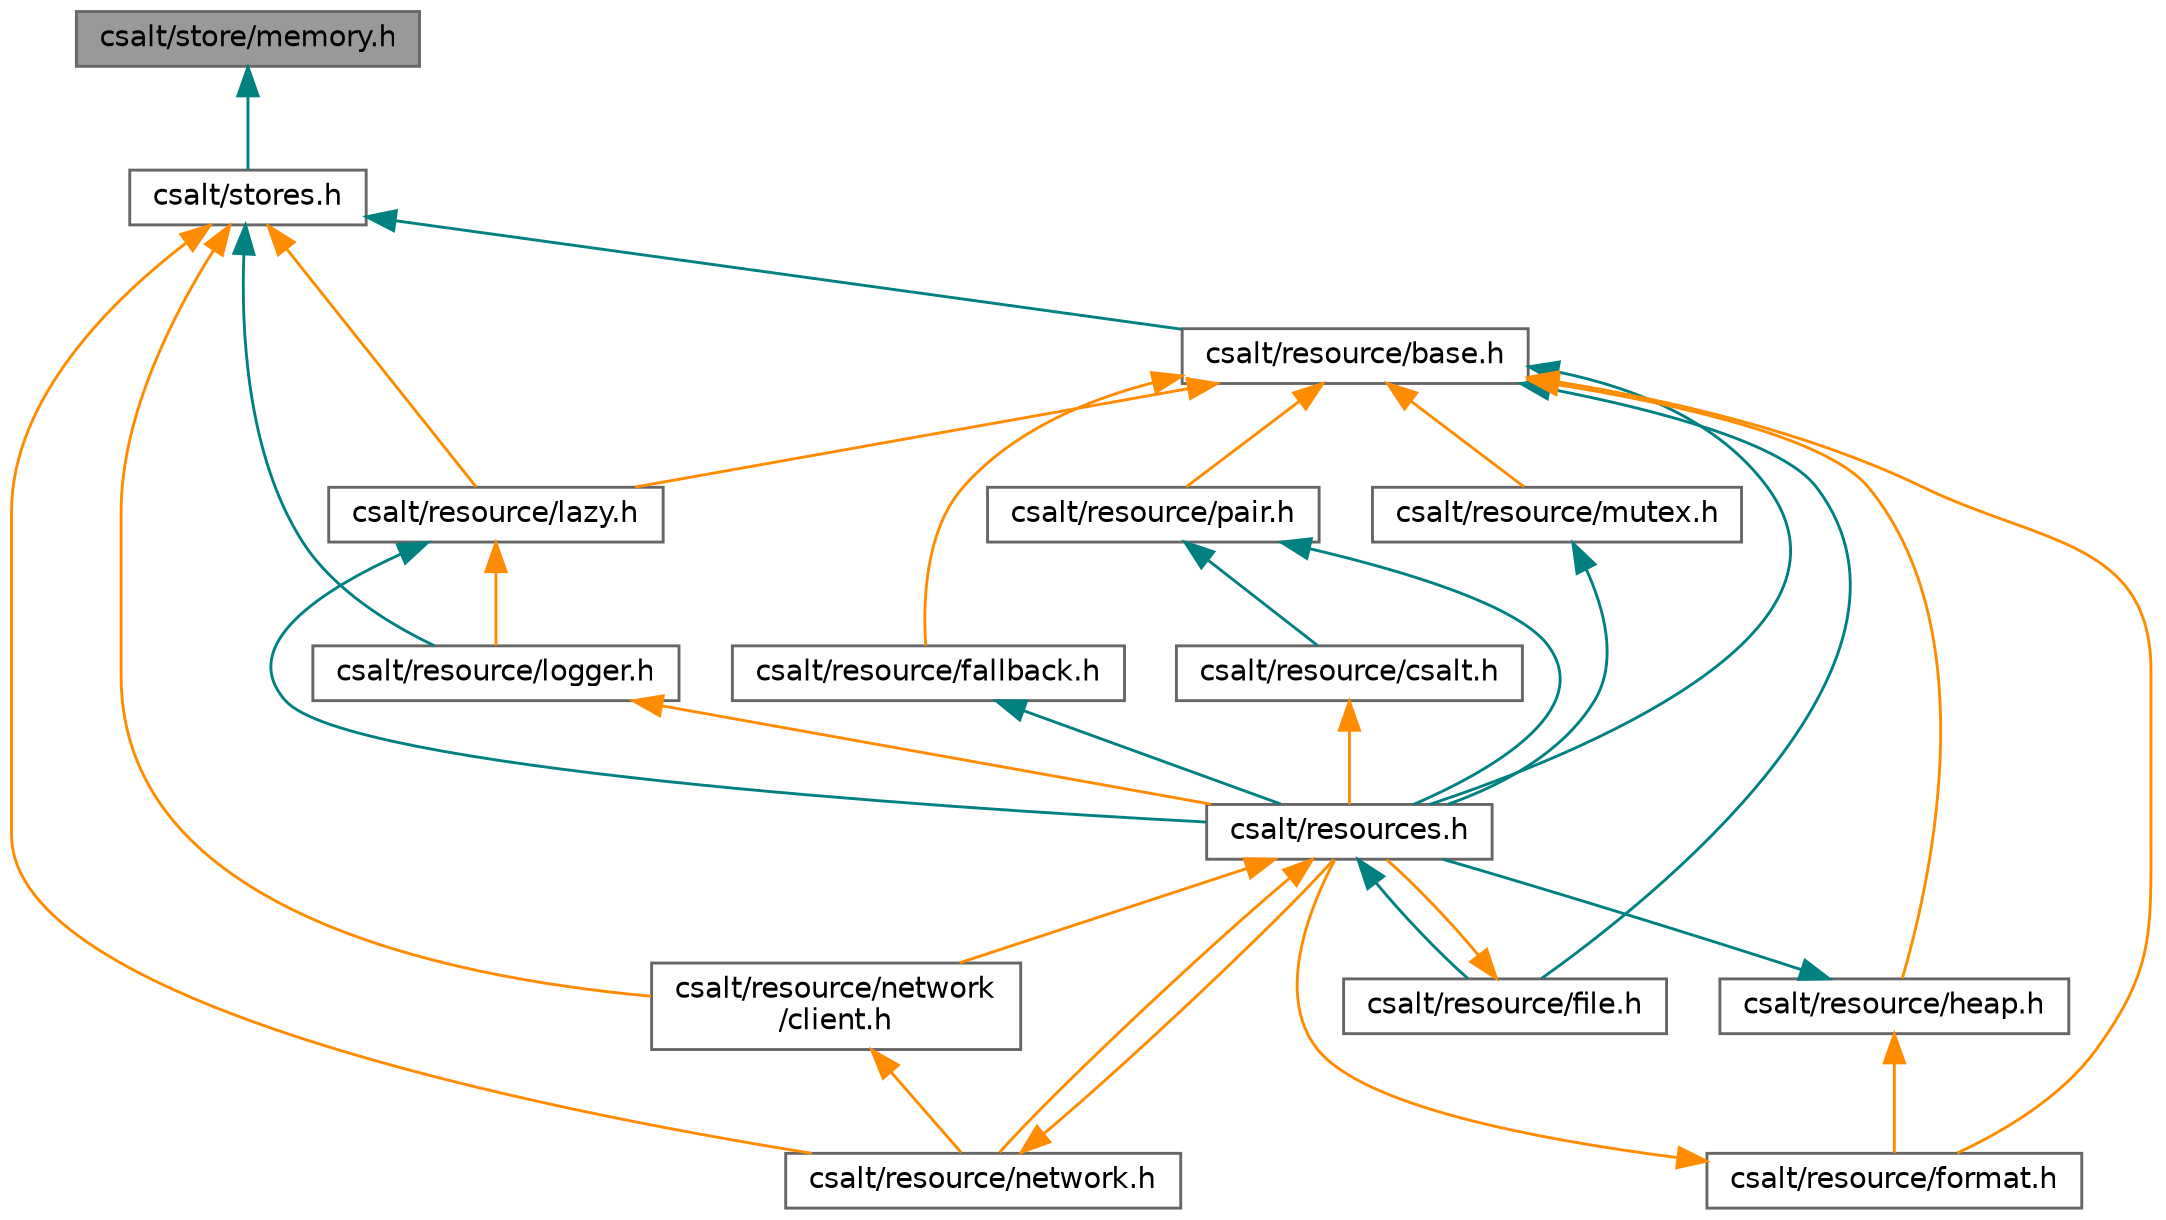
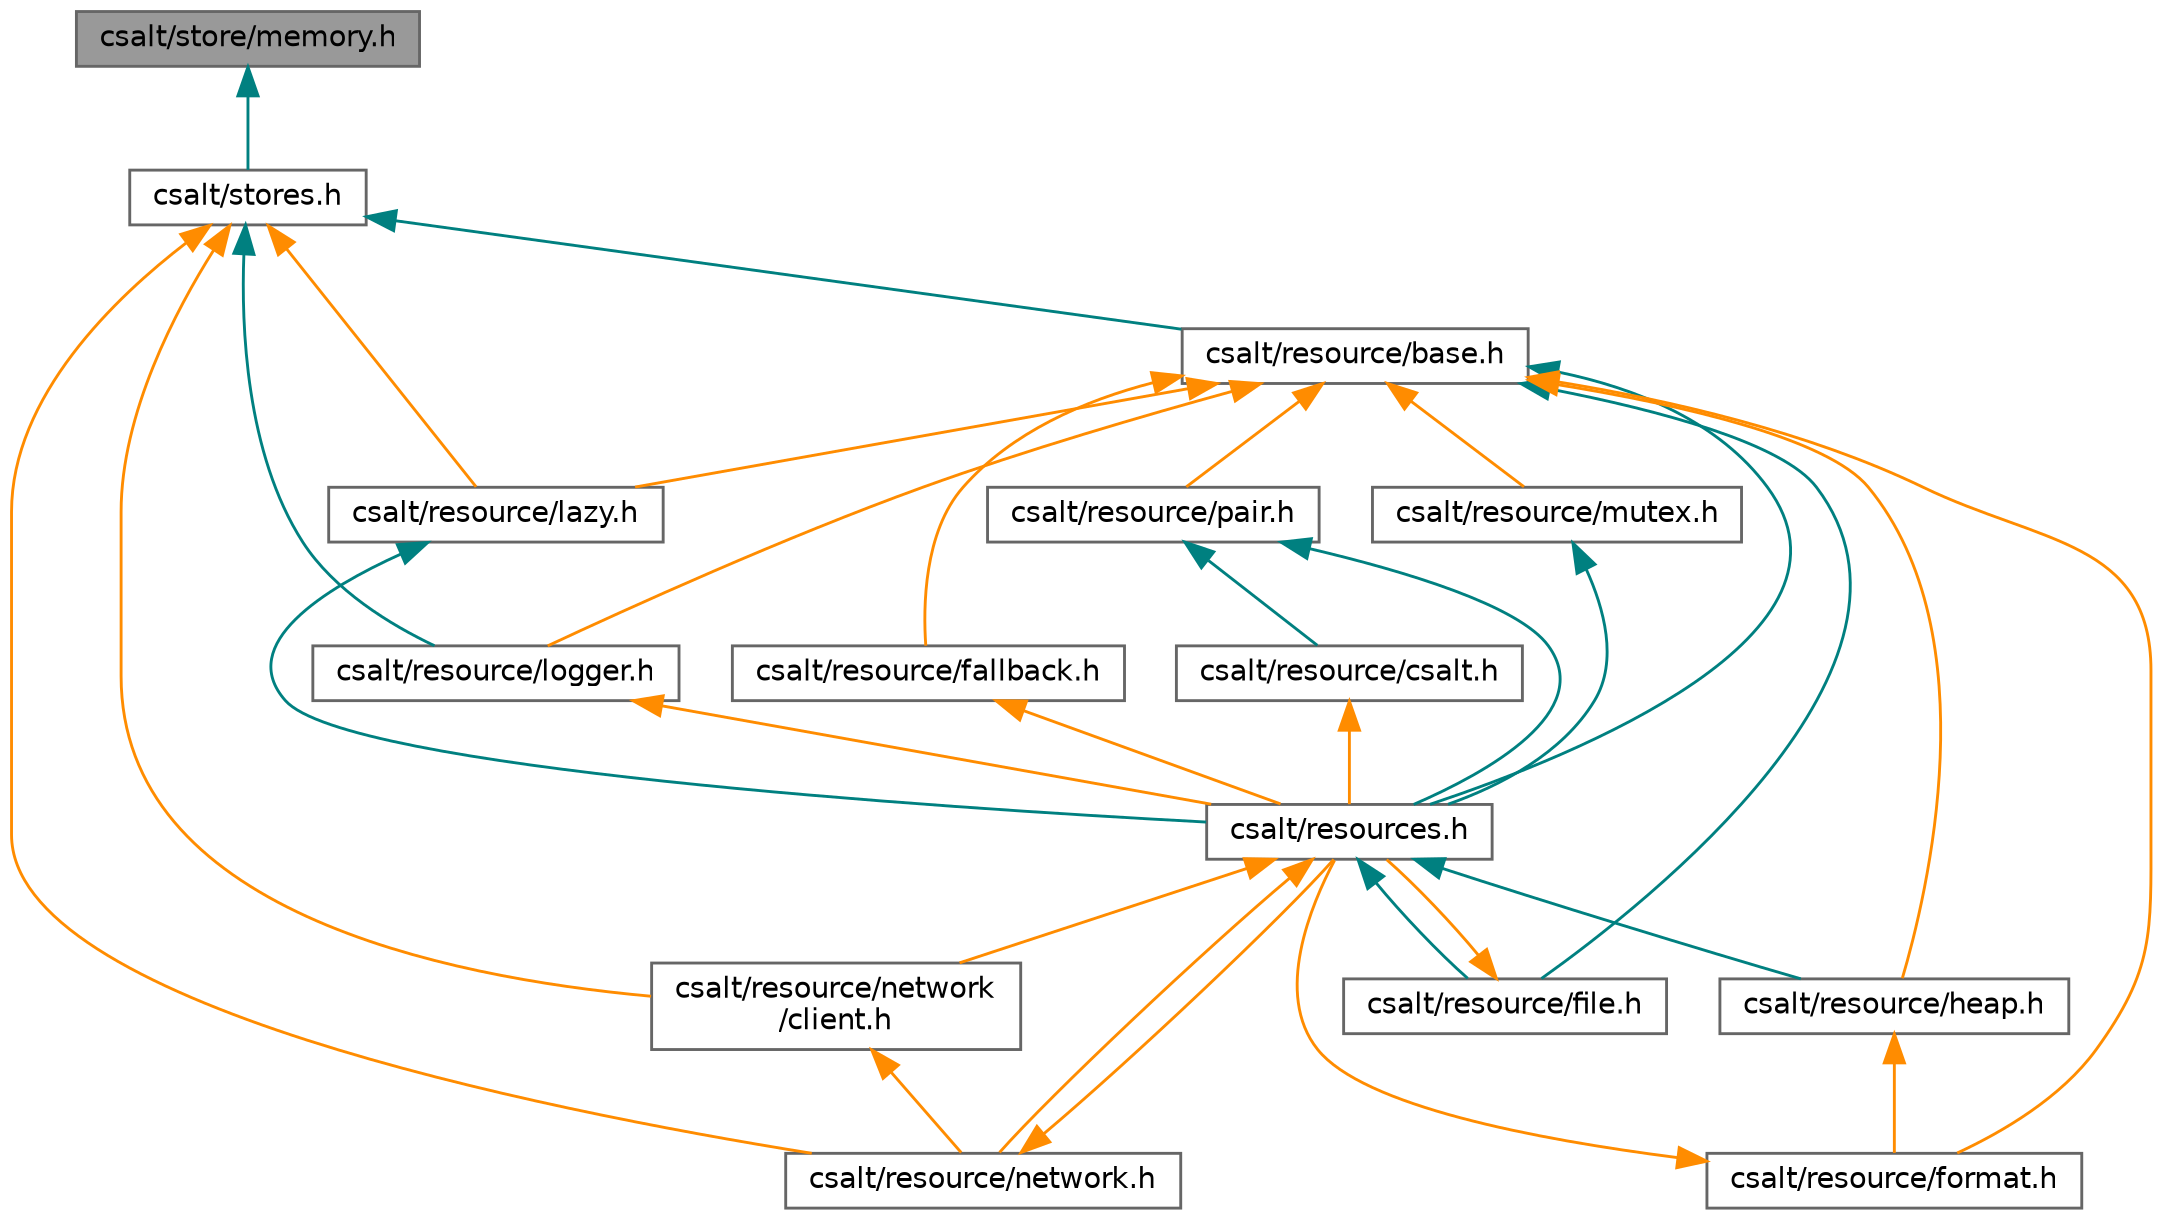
edge "csalt/resource/logger.h" -> "csalt/resource/lazy.h": now "csalt/resource/logger.h" -> "csalt/resource/base.h"
edge "csalt/resources.h" -> "csalt/resource/fallback.h": color teal -> darkorange
edge "csalt/resources.h" -> "csalt/resource/heap.h": reversed
